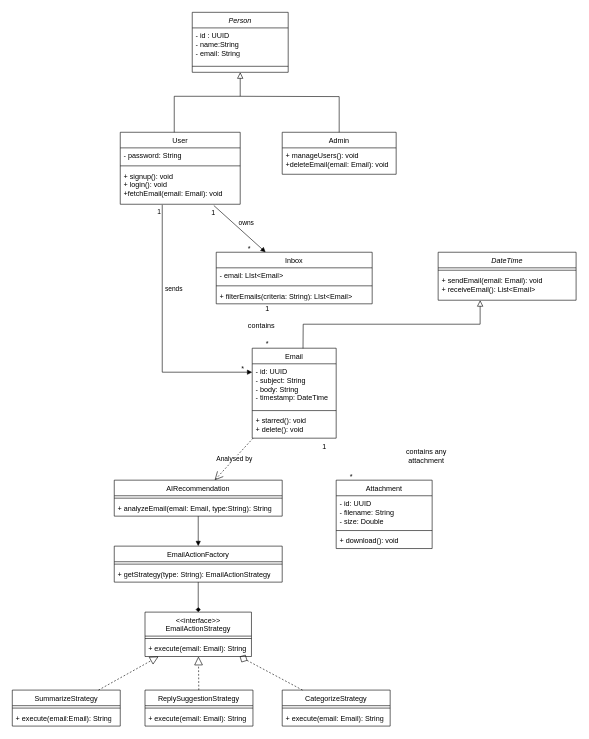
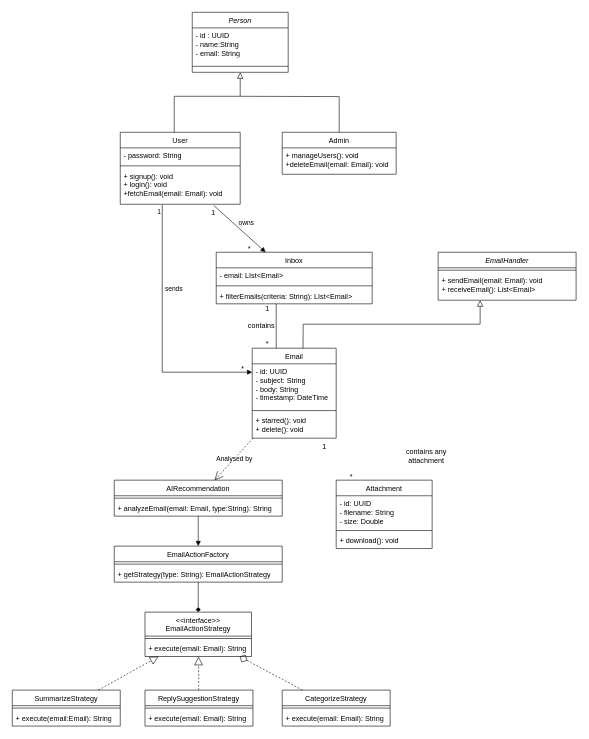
node "DateTime": label "DateTime" -> "EmailHandler"
edge "Inbox" -- "Email": added
